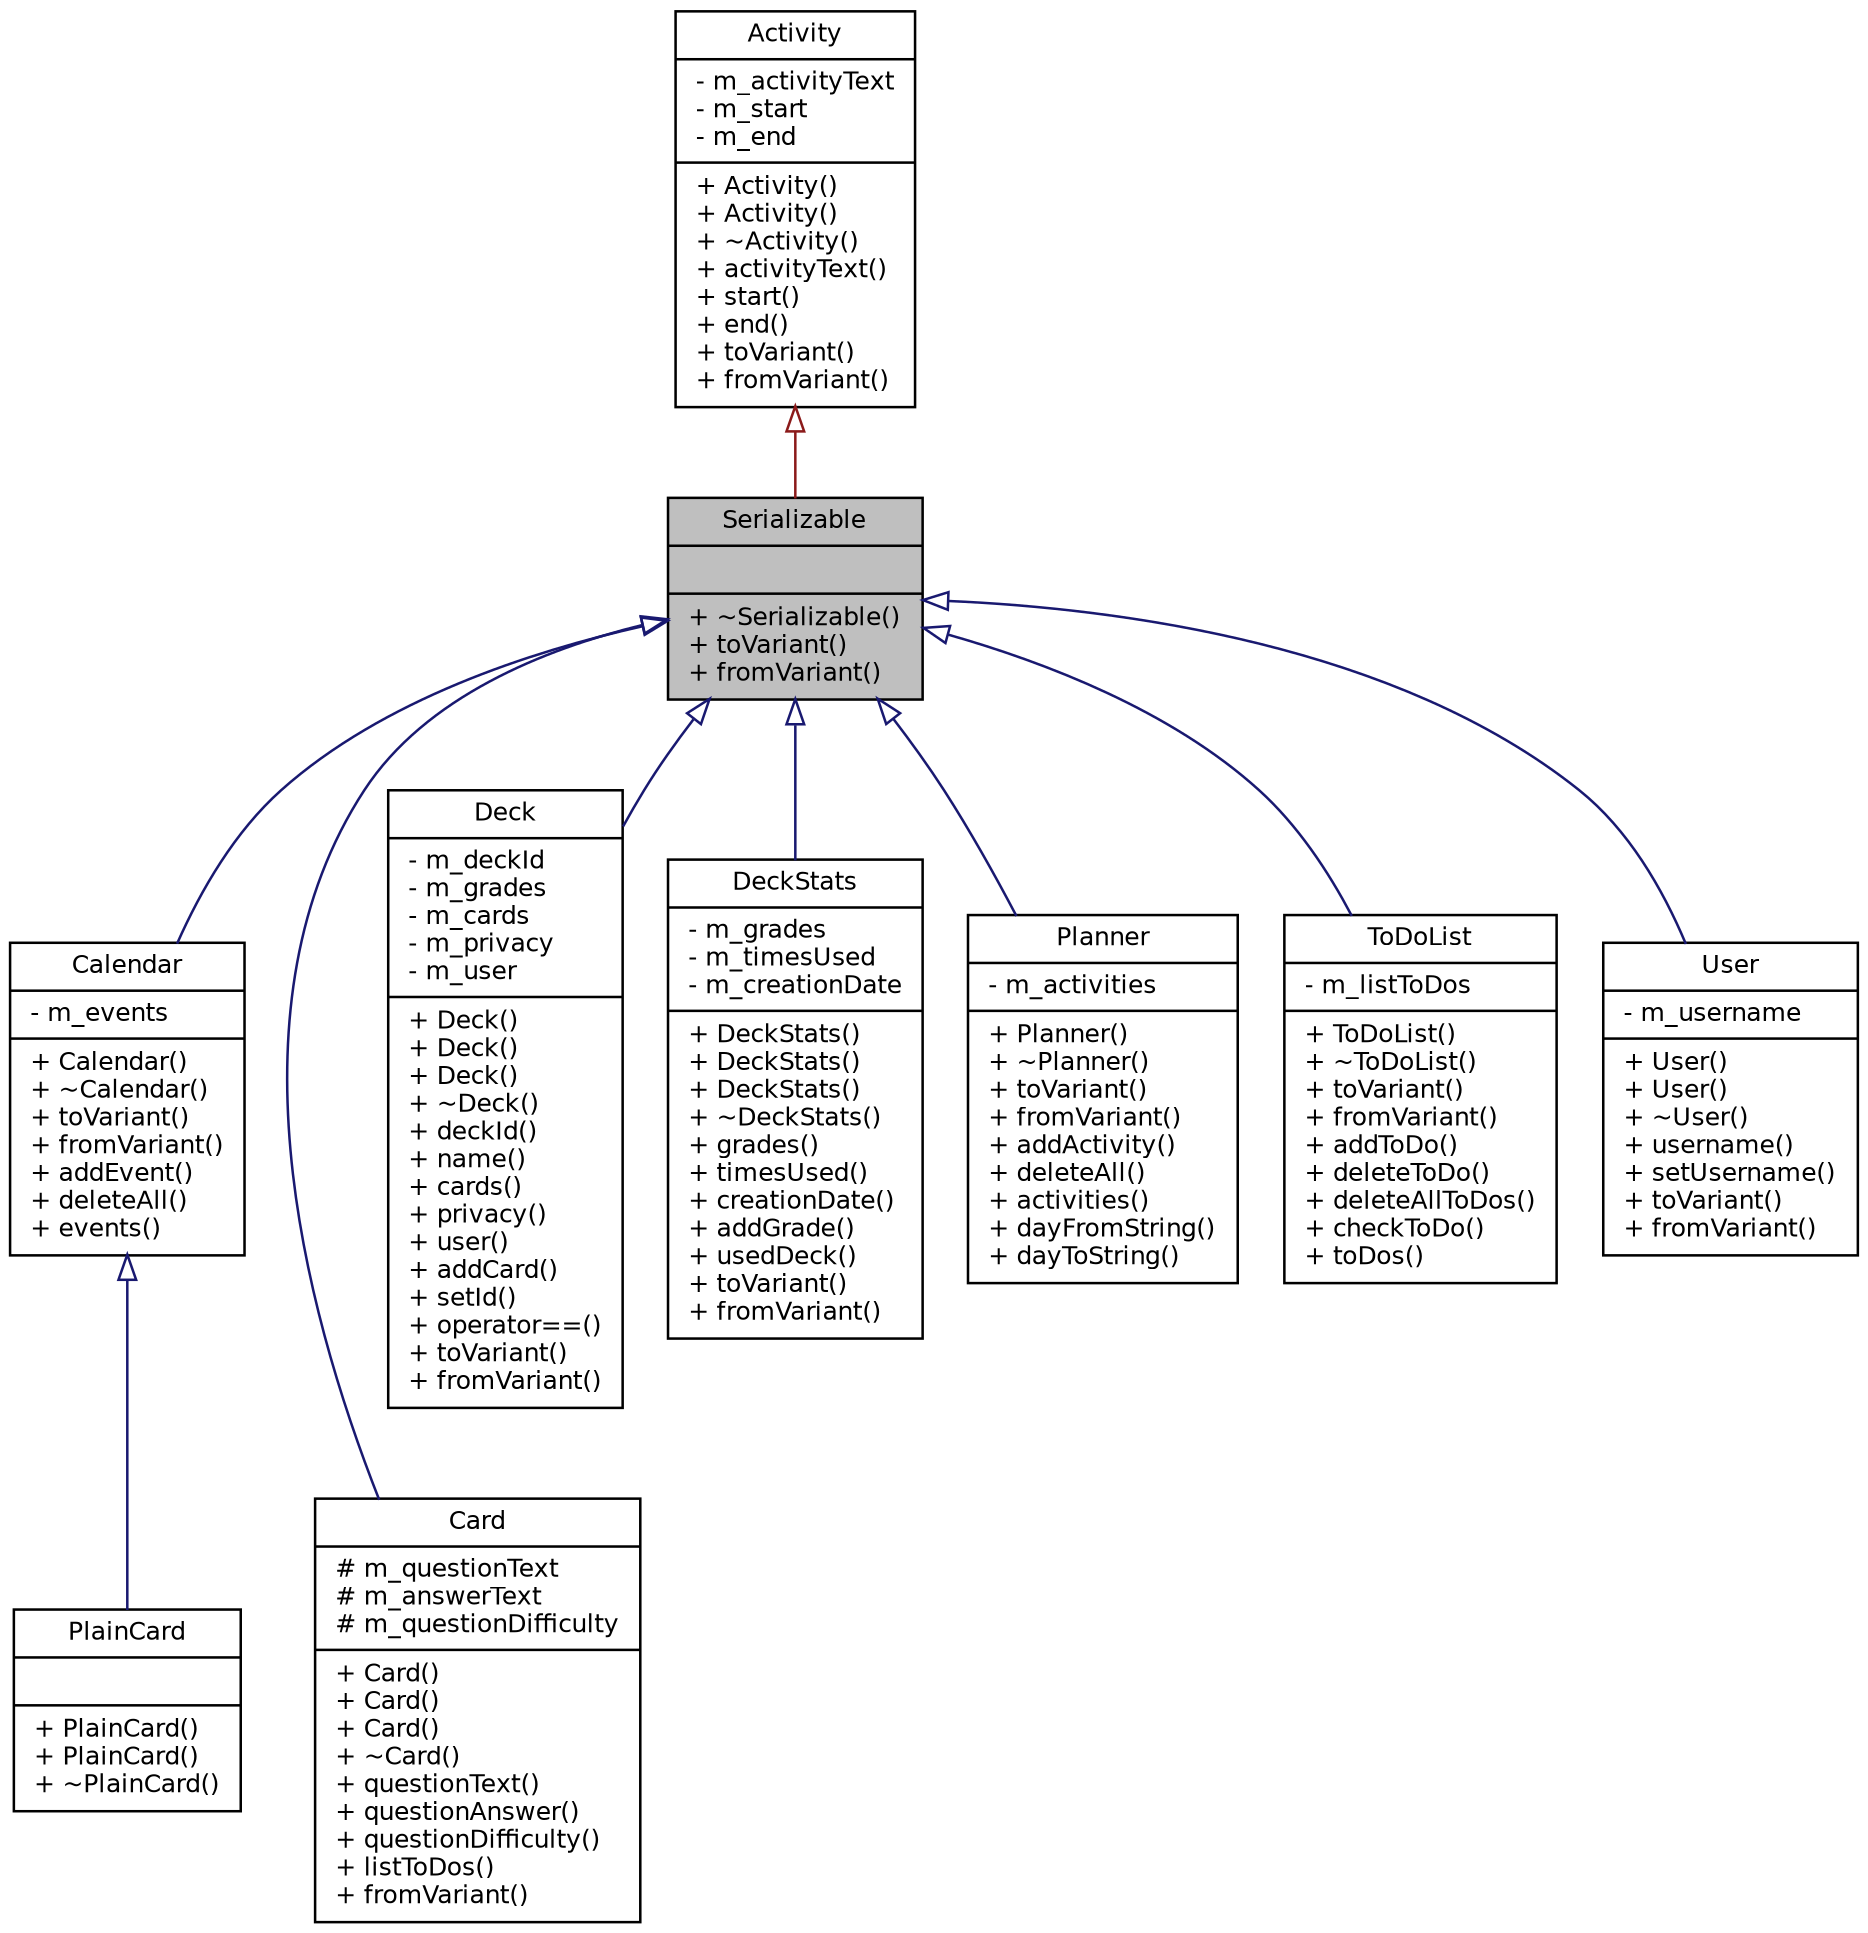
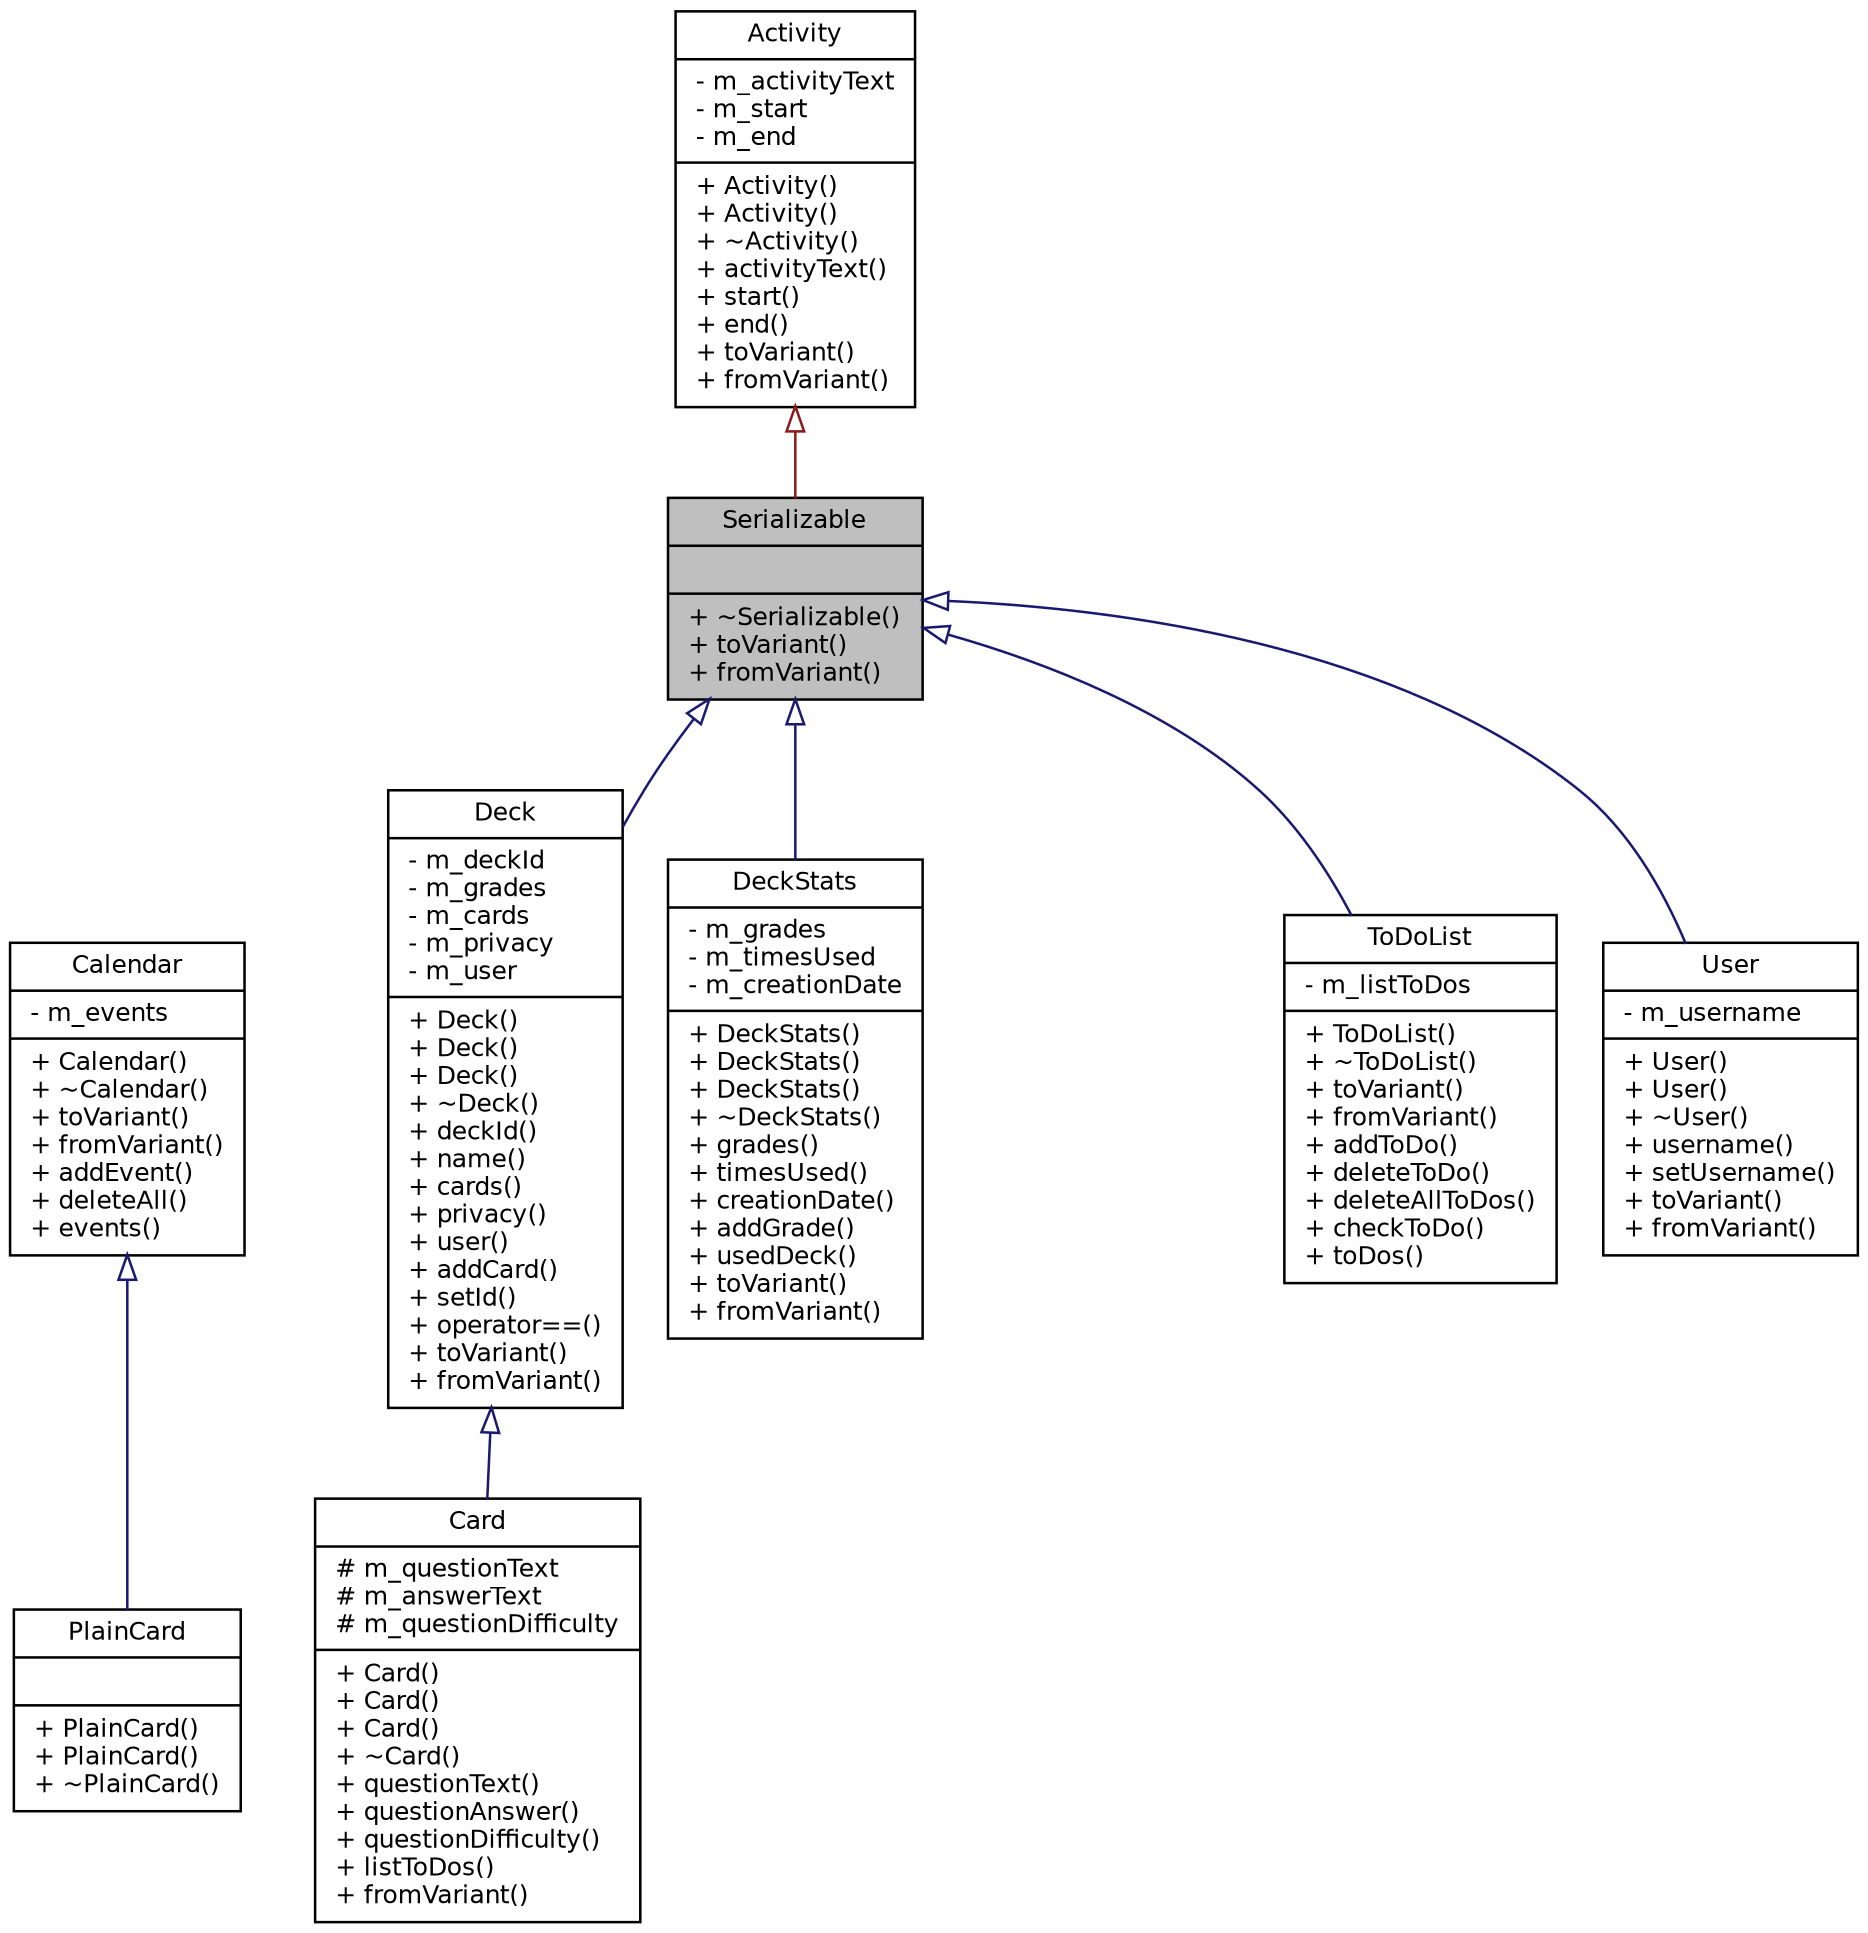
edge "Calendar" -> "Serializable": removed
edge "Card" -> "Serializable": now "Card" -> "Deck"
node "Planner": removed
